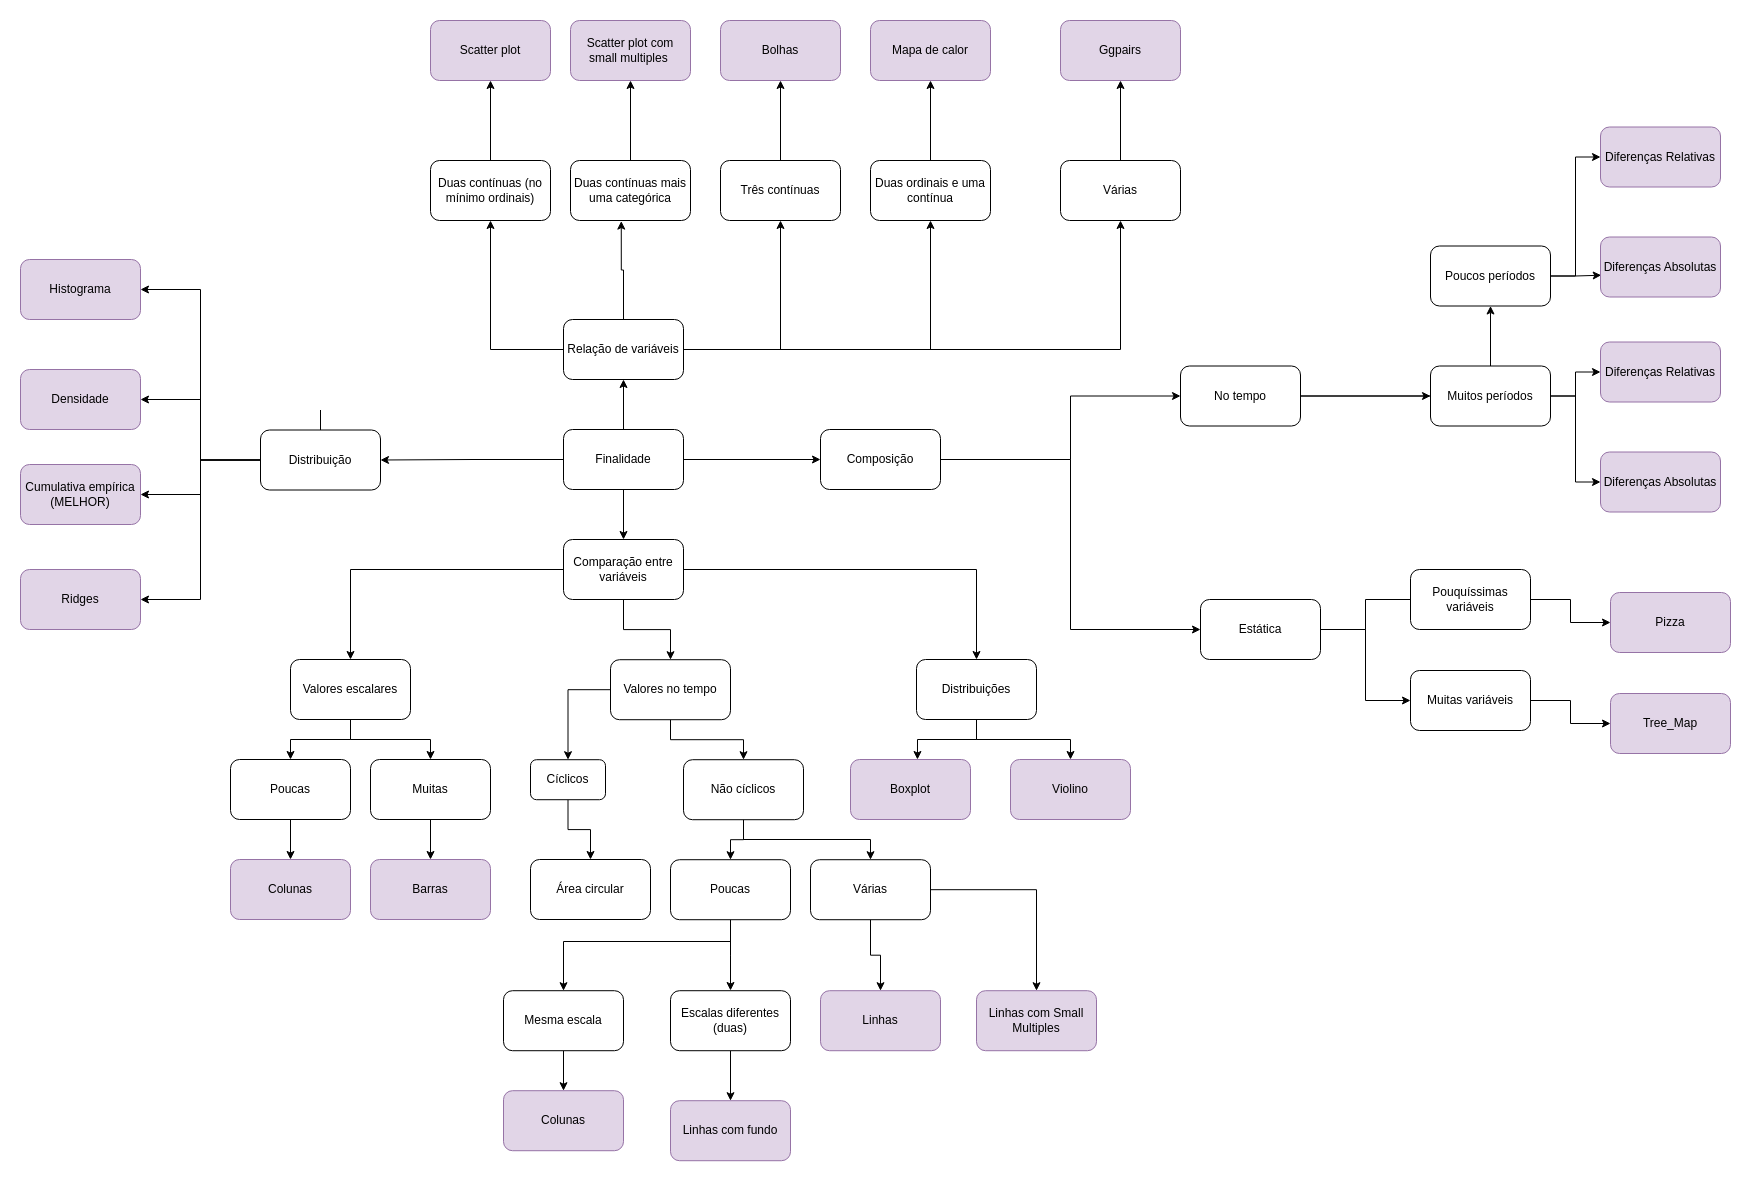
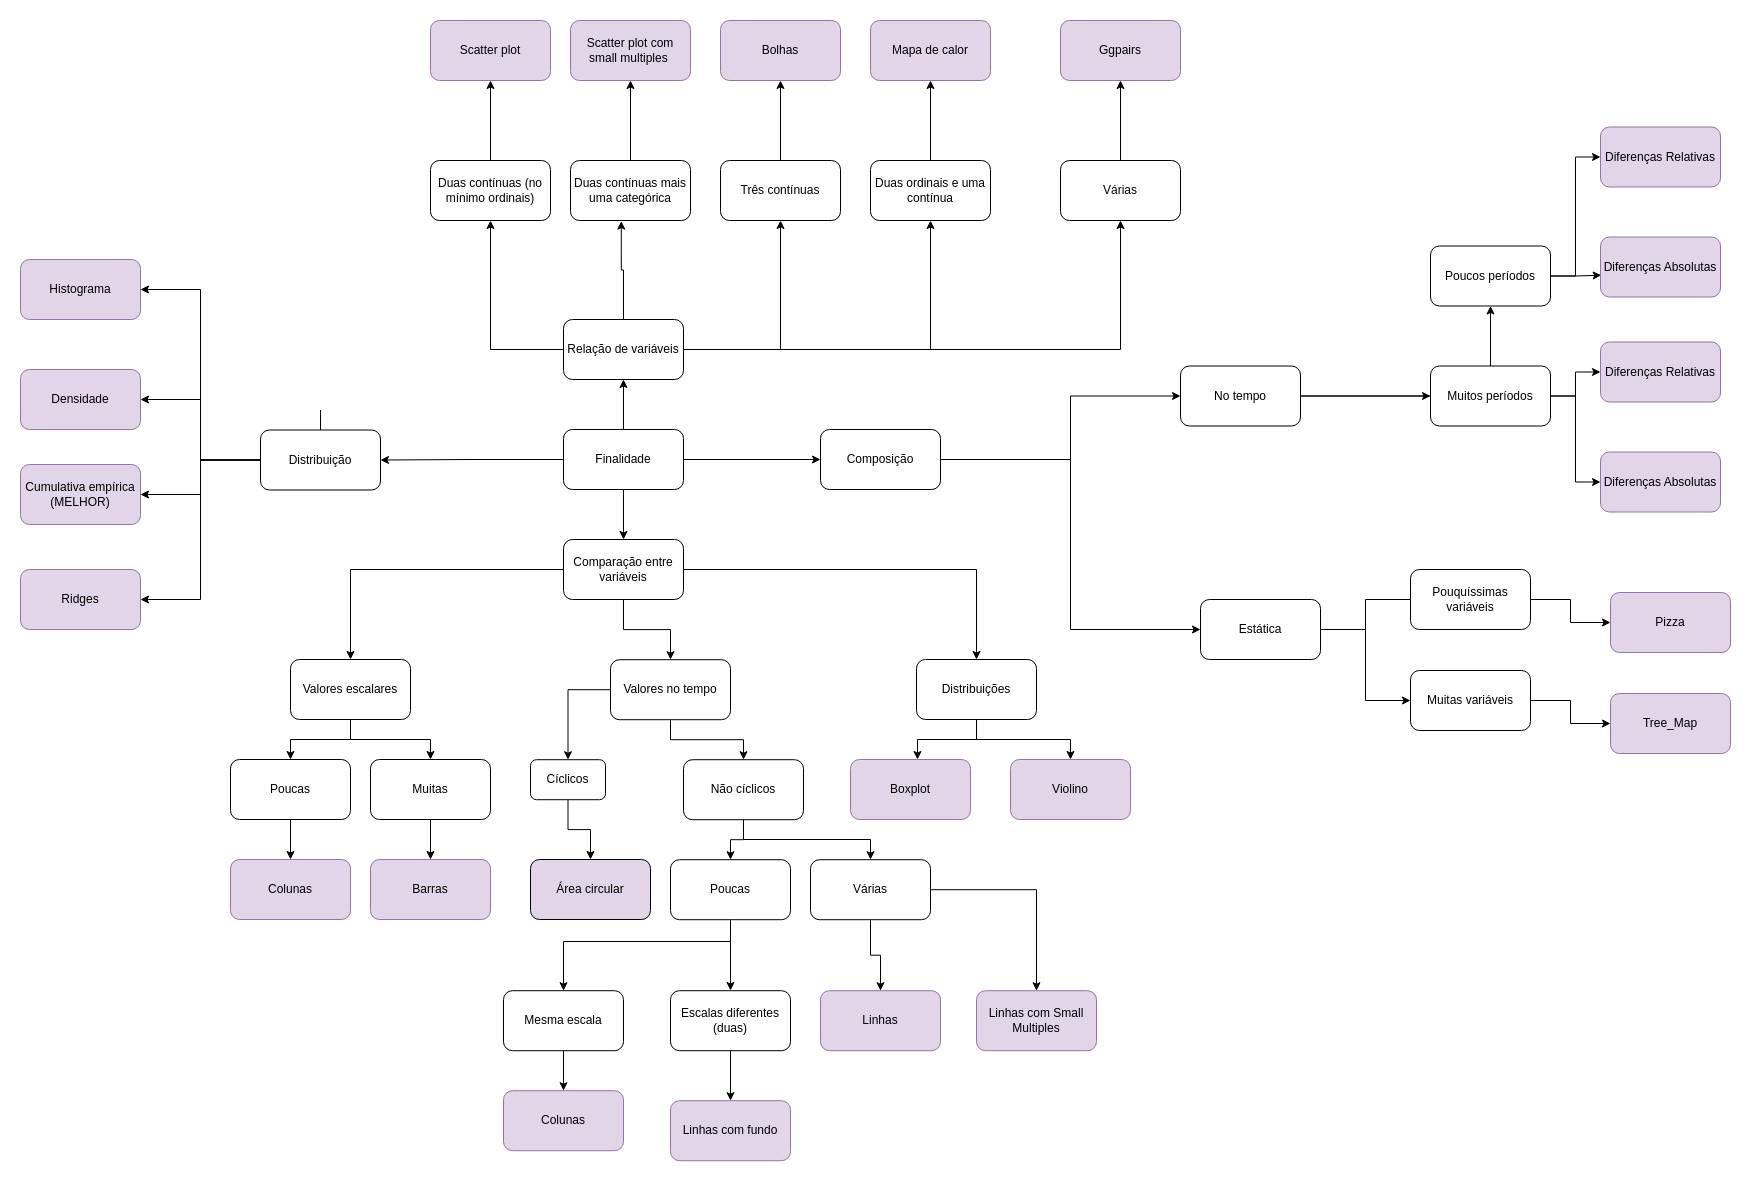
node "Área circular": fillcolor #ffffff -> #e1d5e7
